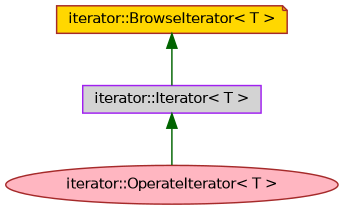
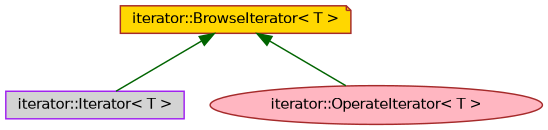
edge "iterator::OperateIterator< T >" -> "iterator::Iterator< T >": now "iterator::OperateIterator< T >" -> "iterator::BrowseIterator< T >"
